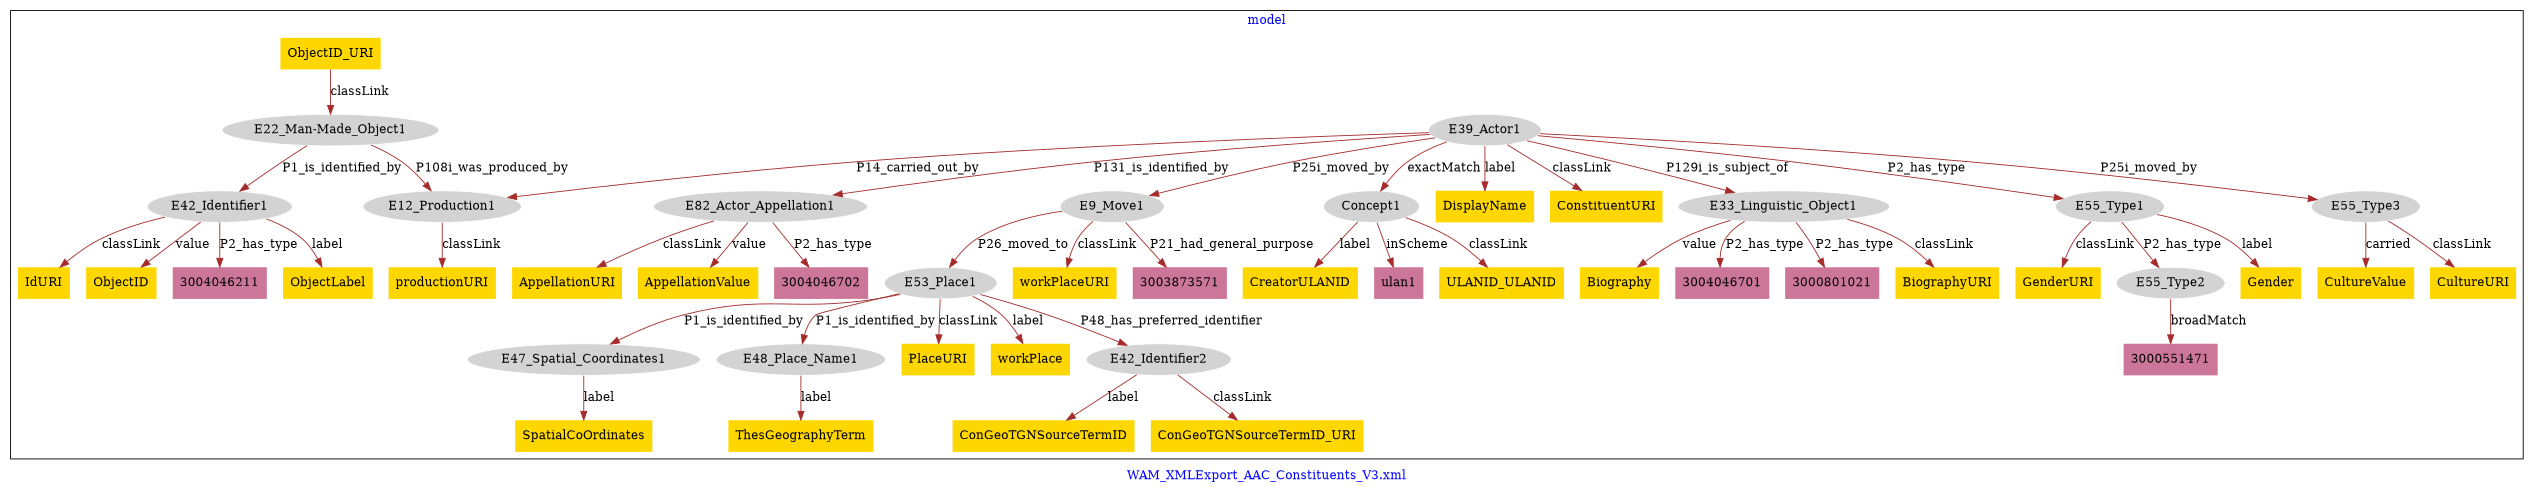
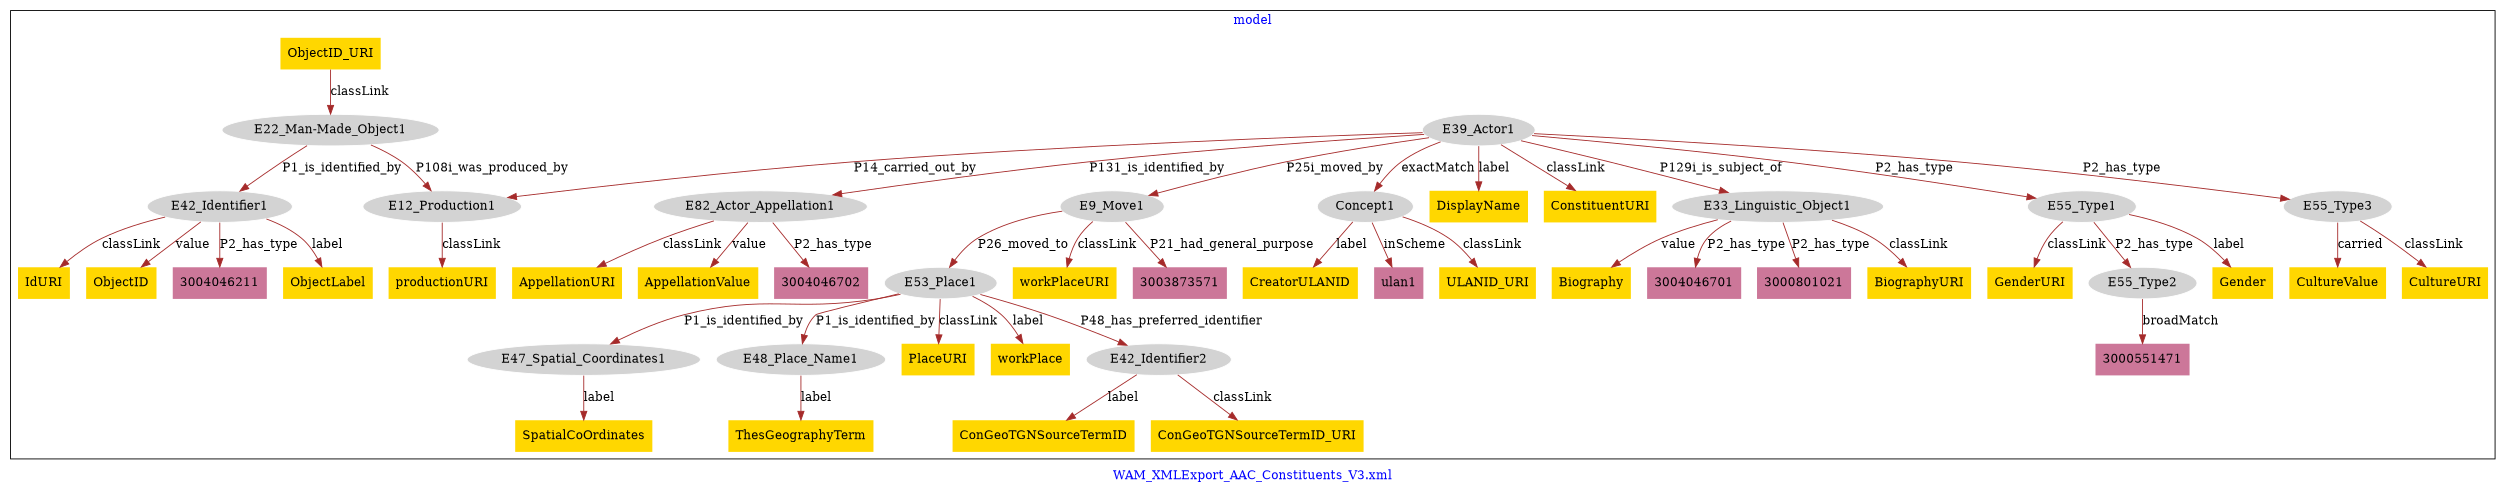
edge "E39_Actor1" -> "E55_Type3": label "P25i_moved_by" -> "P2_has_type"
node "ULANID_ULANID": label "ULANID_ULANID" -> "ULANID_URI"
